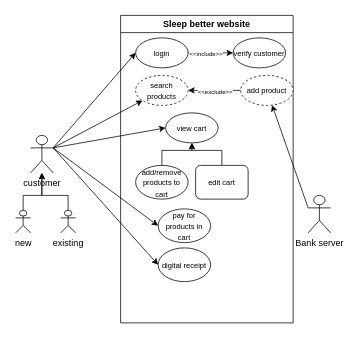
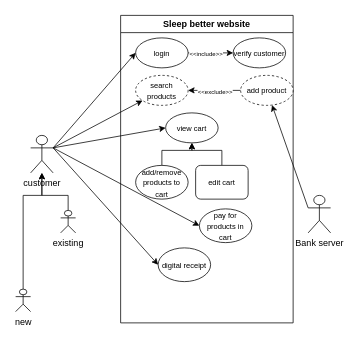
node "new": moved (23, 222) -> (23, 300)
node "pay for products in cart": moved (184, 226) -> (225, 226)
